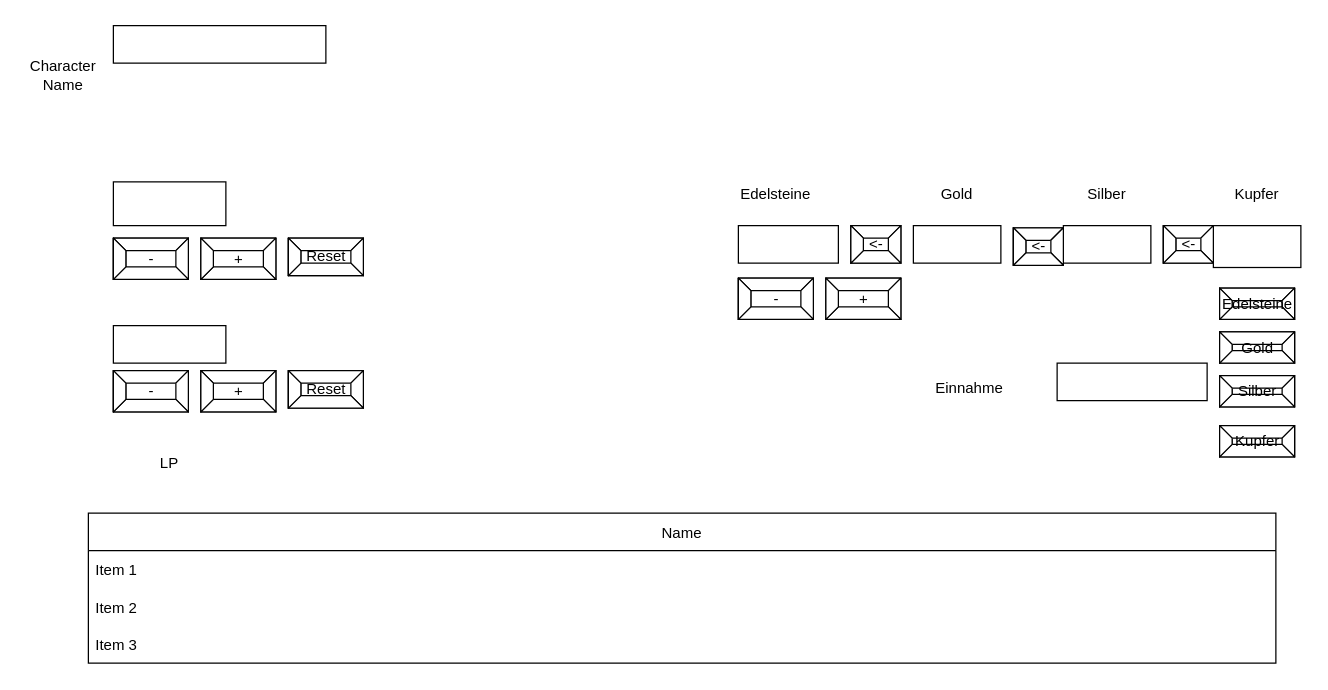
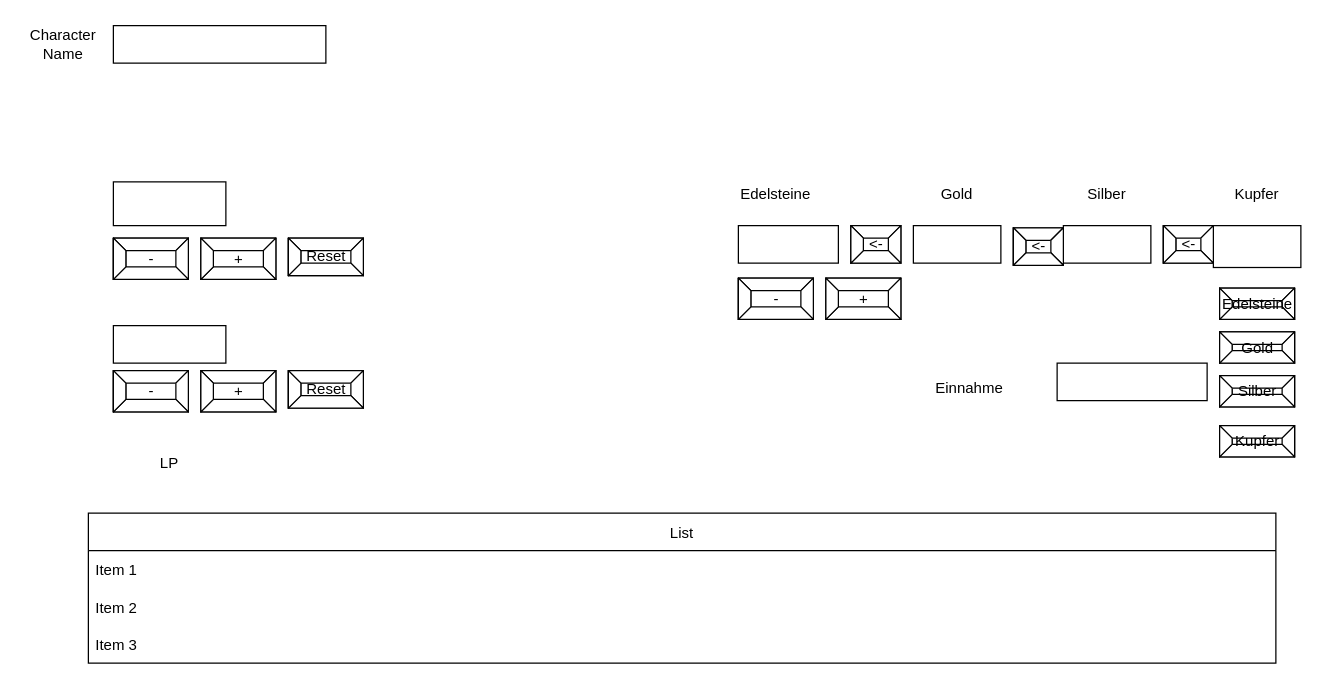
node "Character Name": moved (63, 76) -> (63, 44)
node "Name": label "Name" -> "List"
